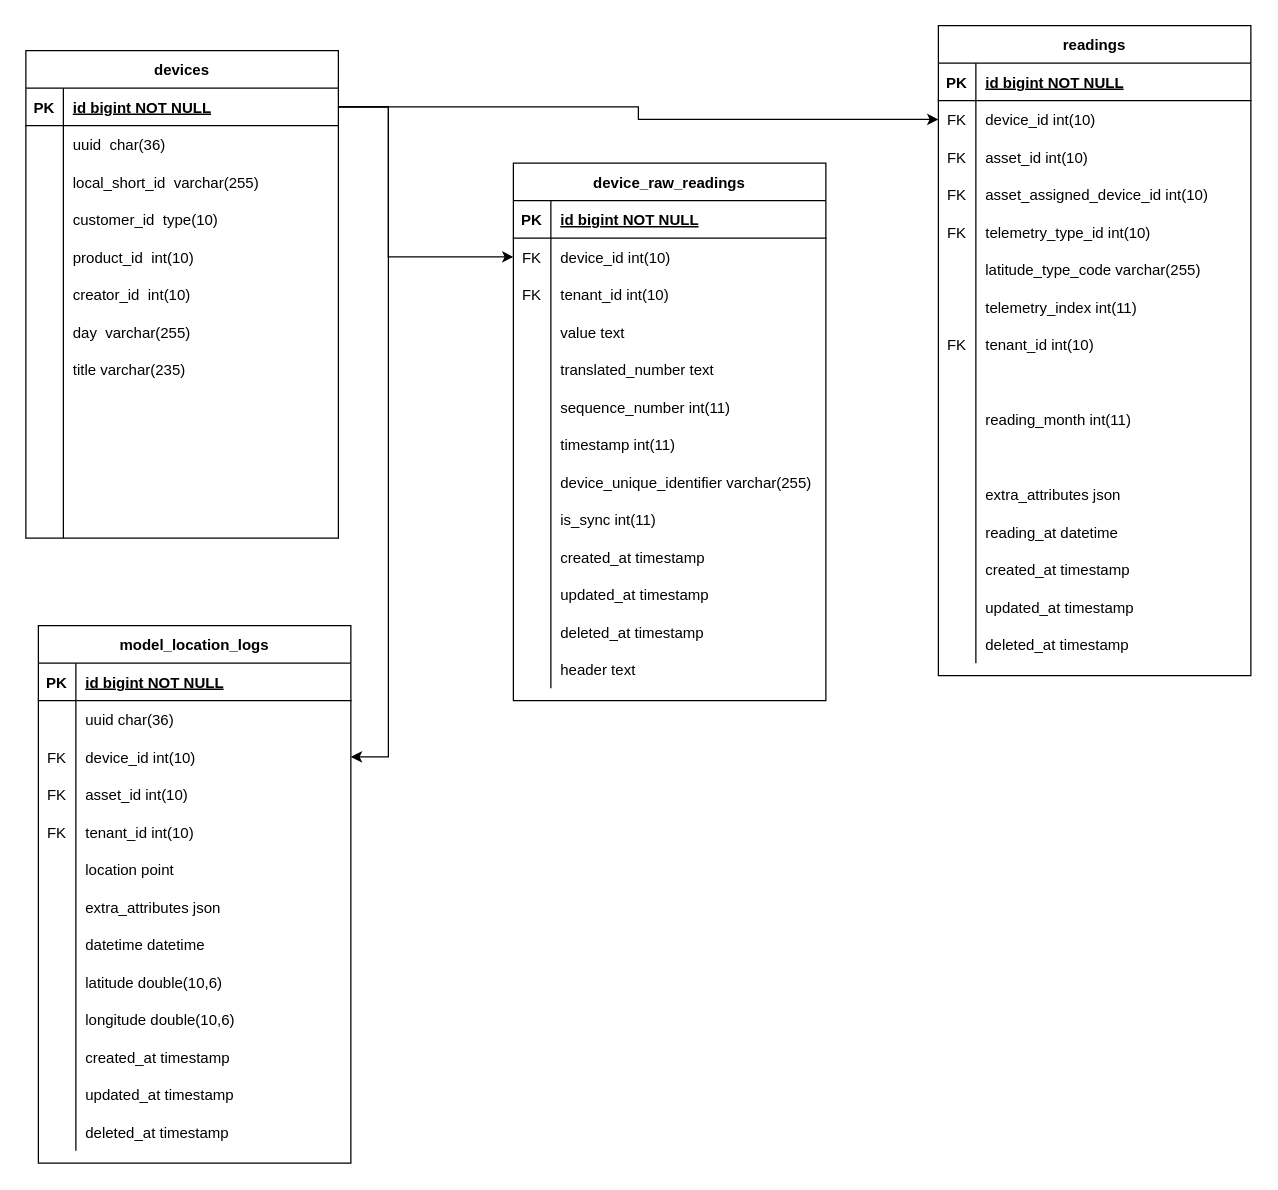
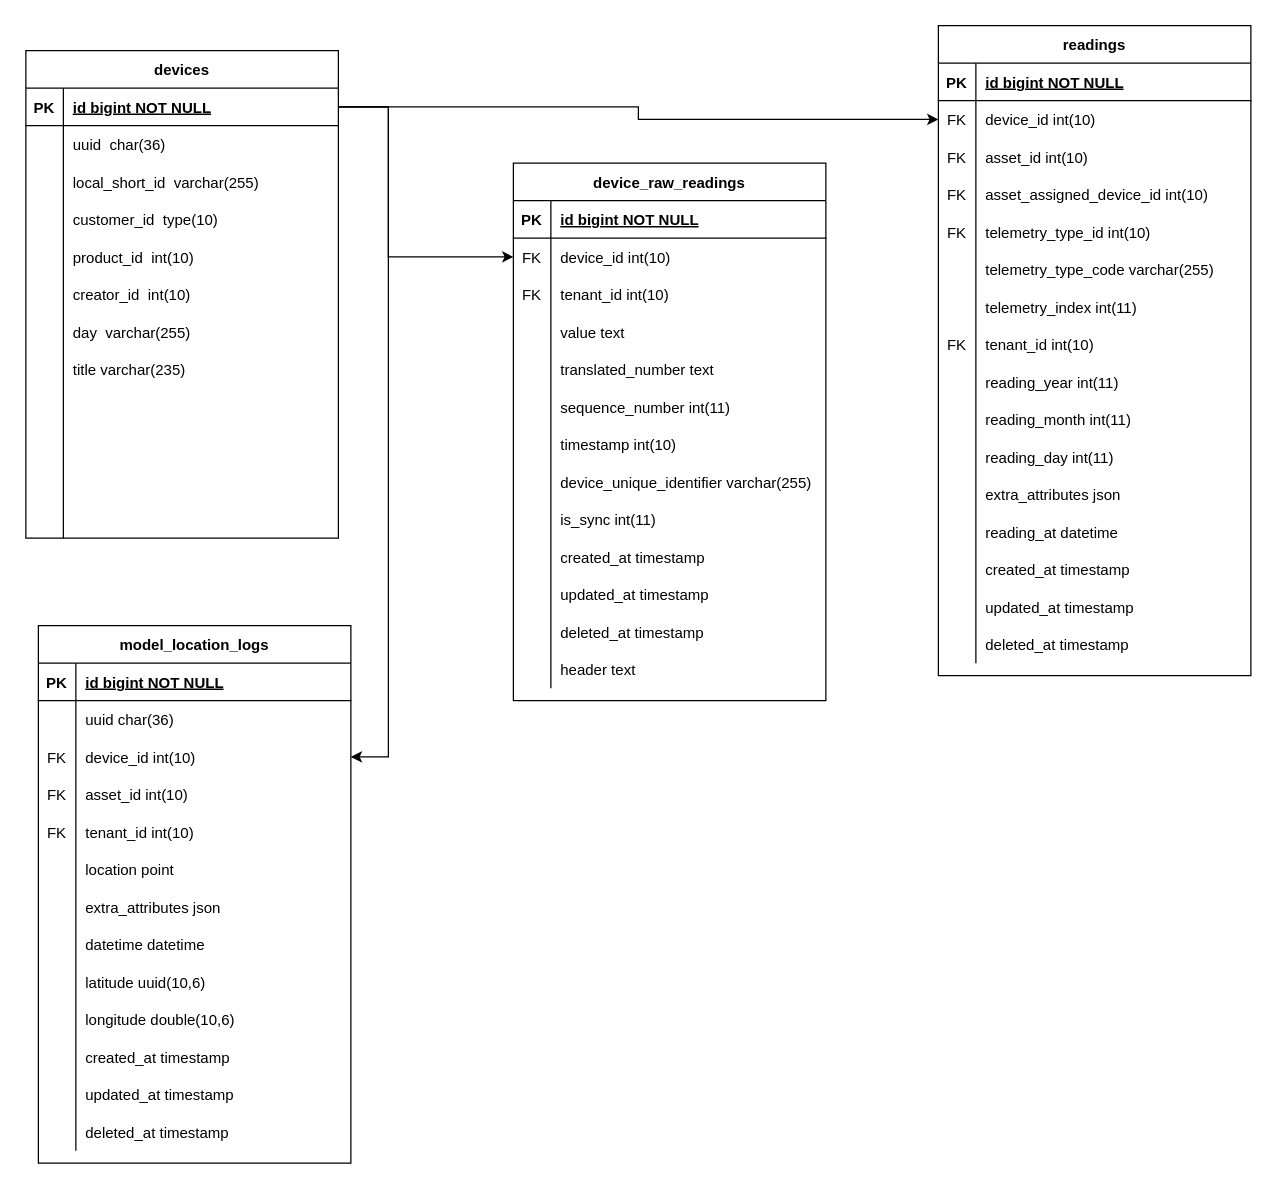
node "latitude_type_code varchar(255)": label "latitude_type_code varchar(255)" -> "telemetry_type_code varchar(255)"
node "reading_year int(11)": added
node "timestamp int(11)": label "timestamp int(11)" -> "timestamp int(10)"
node "reading_day int(11)": added
node "latitude double(10,6)": label "latitude double(10,6)" -> "latitude uuid(10,6)"
